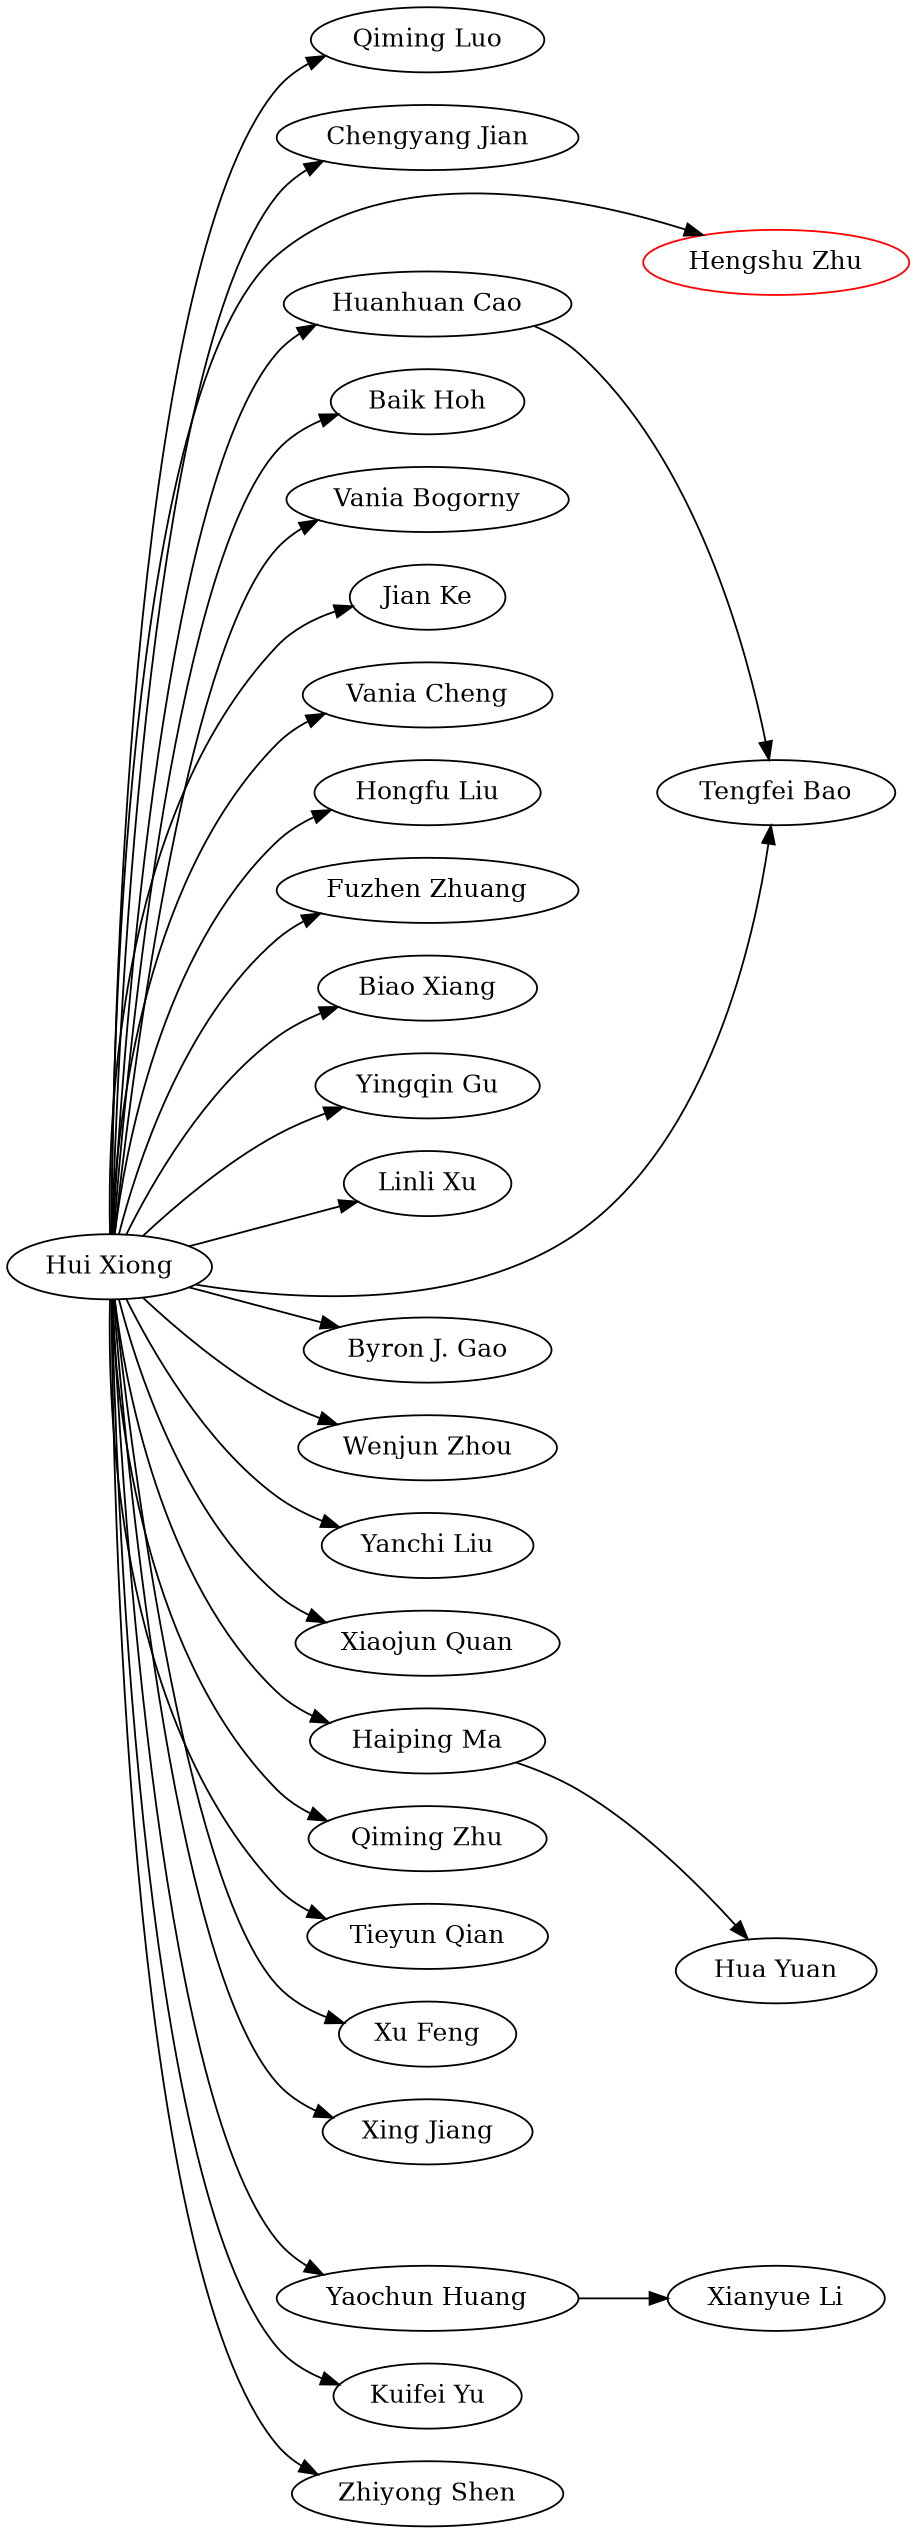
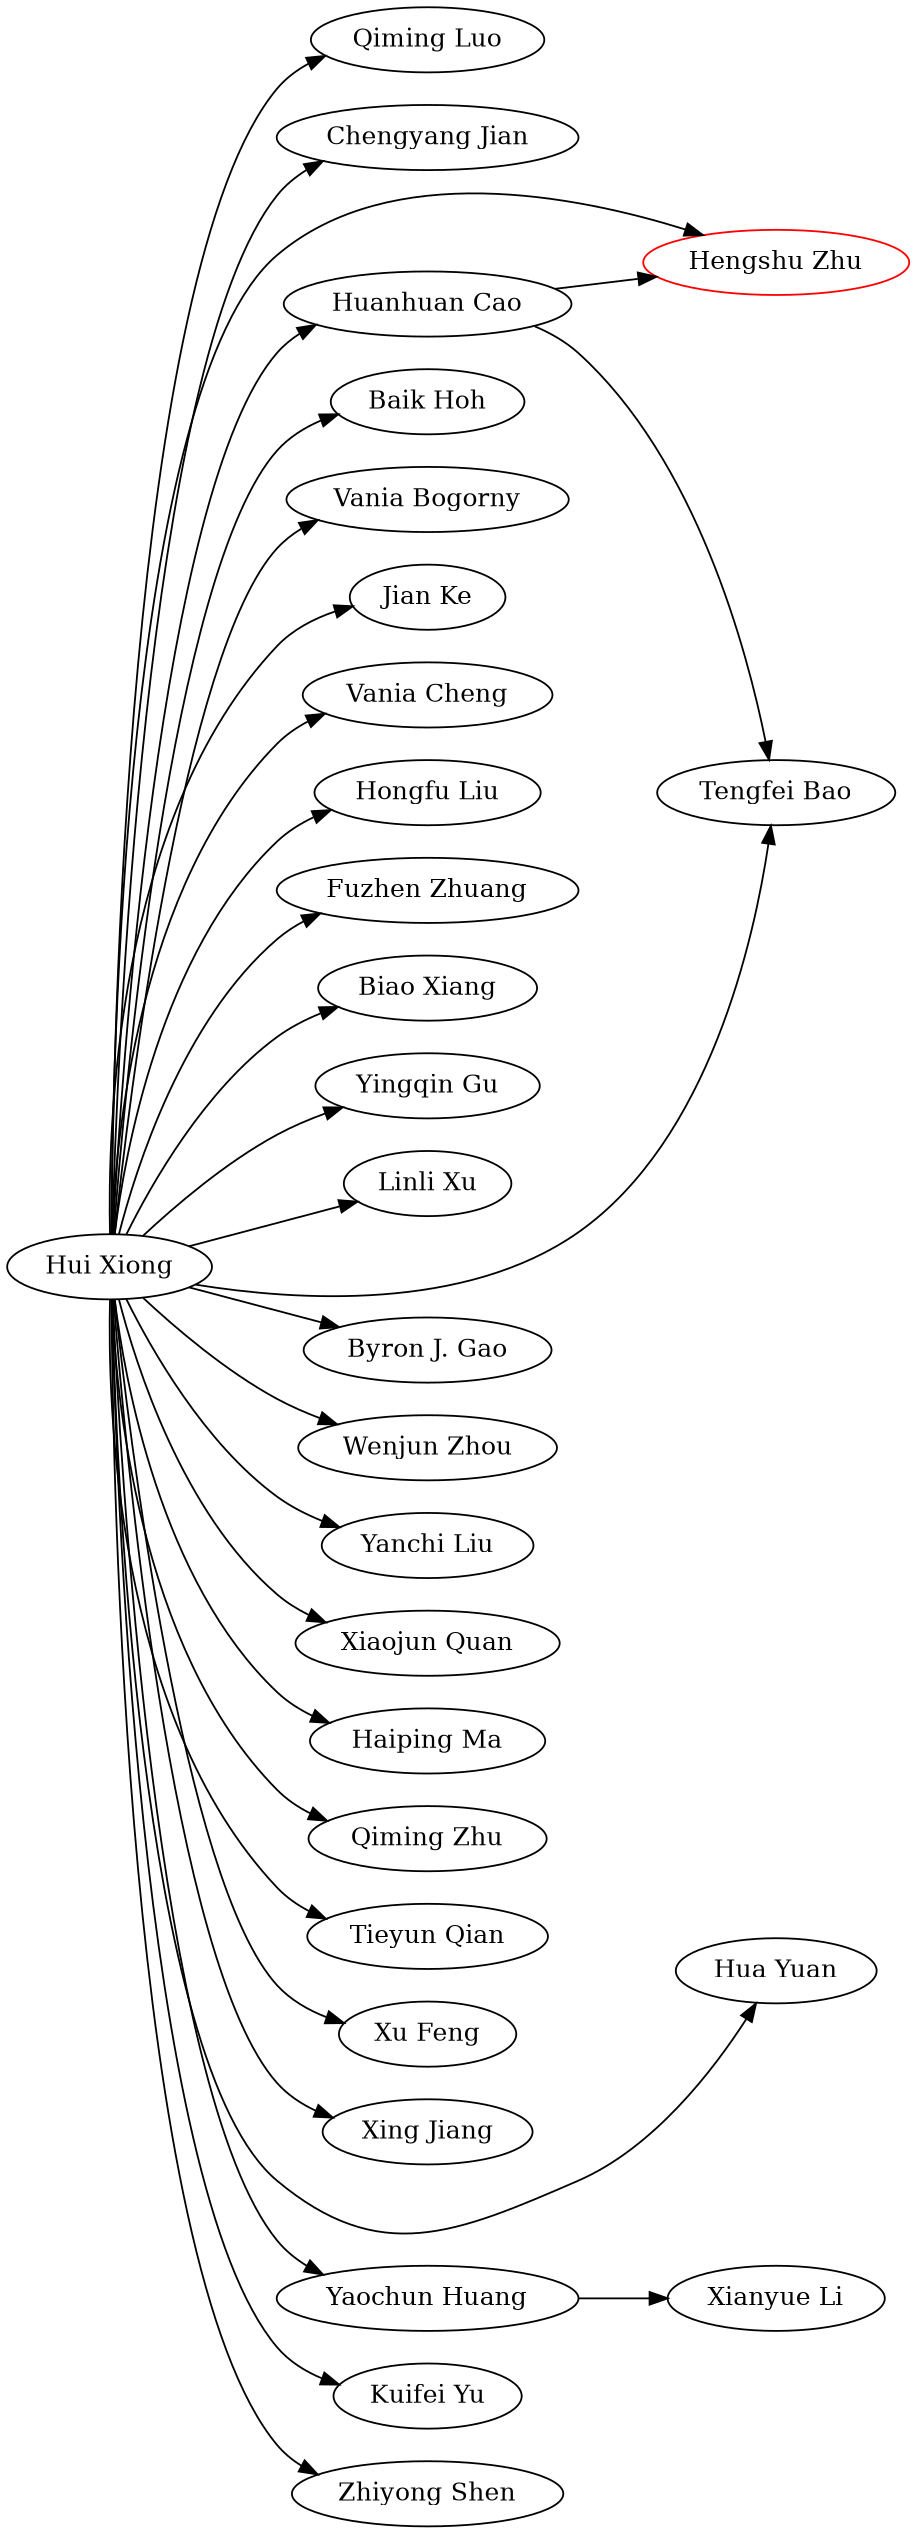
edge "Huanhuan Cao" -> "Hengshu Zhu": added
edge "Haiping Ma" -> "Hua Yuan": now "Hui Xiong" -> "Hua Yuan"
